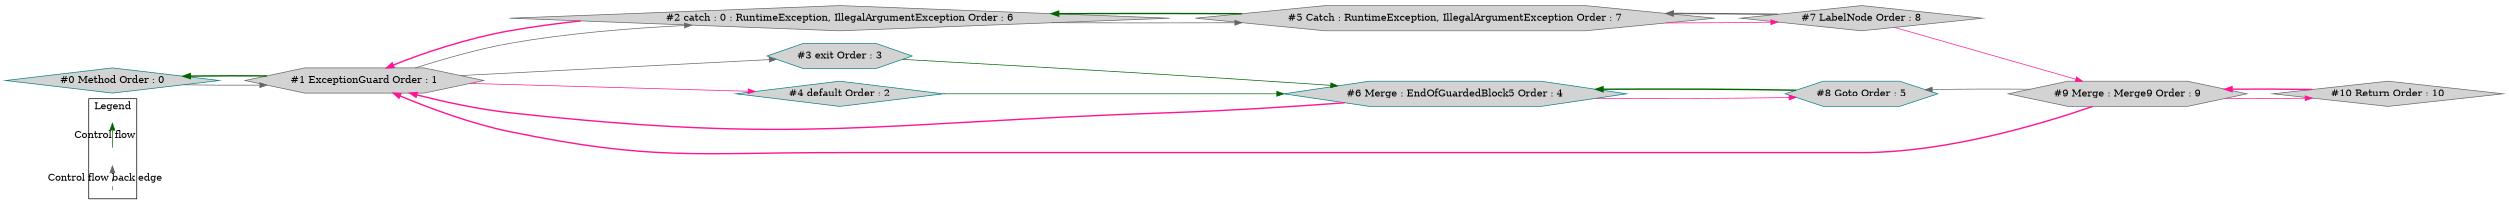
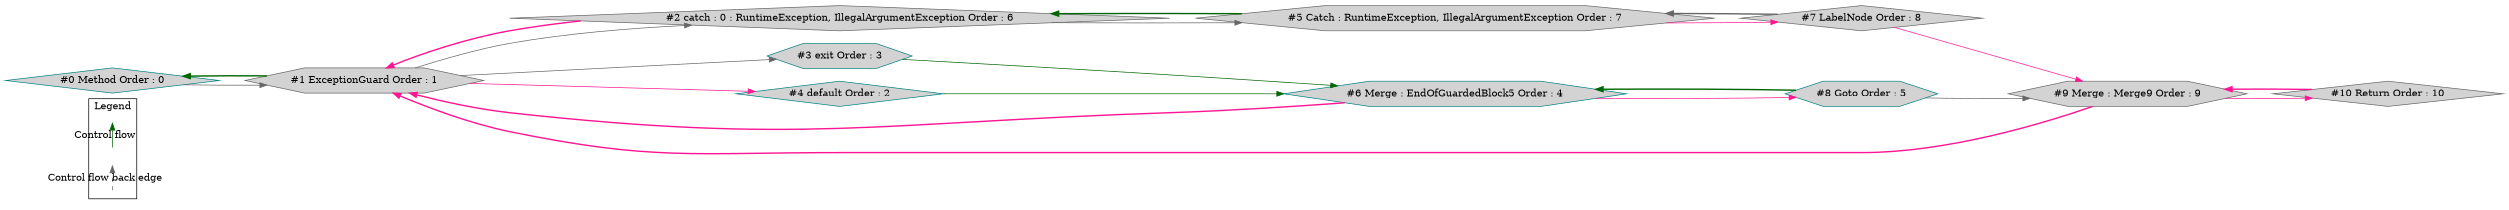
edge "#9 Merge : Merge9 Order : 9" -> "#8 Goto Order : 5": reversed
